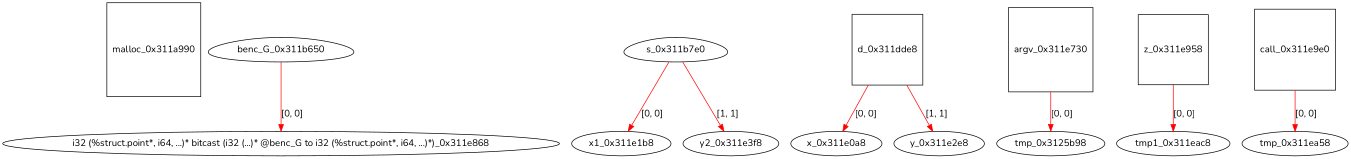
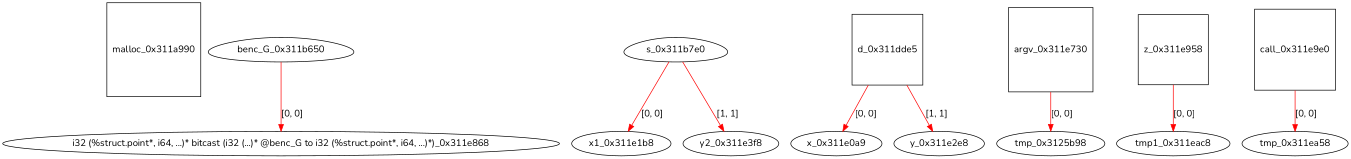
node "d_0x311dde8": label "d_0x311dde8" -> "d_0x311dde5"
node "x_0x311e0a8": label "x_0x311e0a8" -> "x_0x311e0a9"
